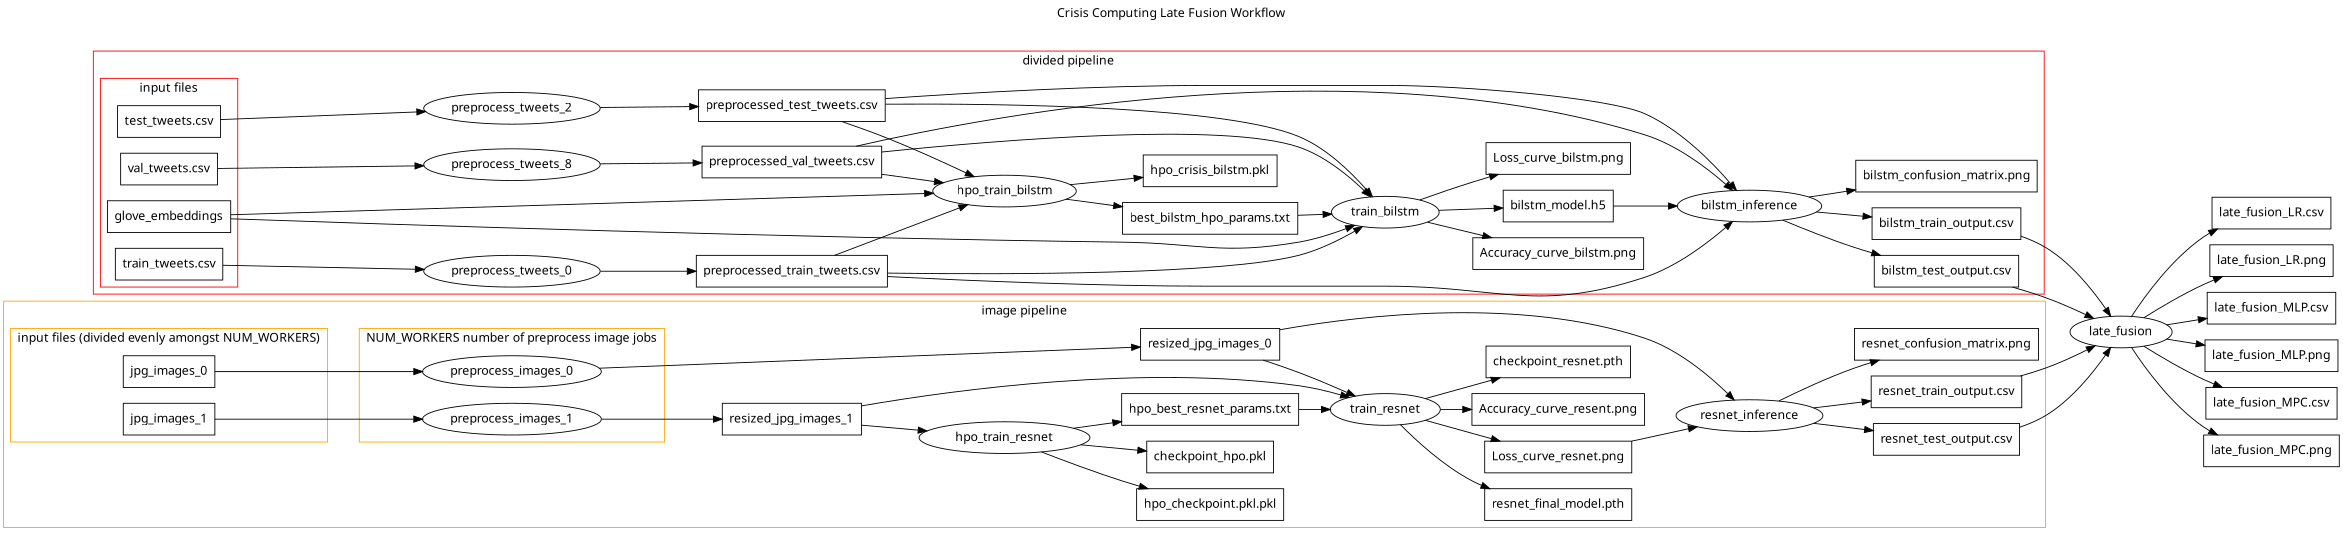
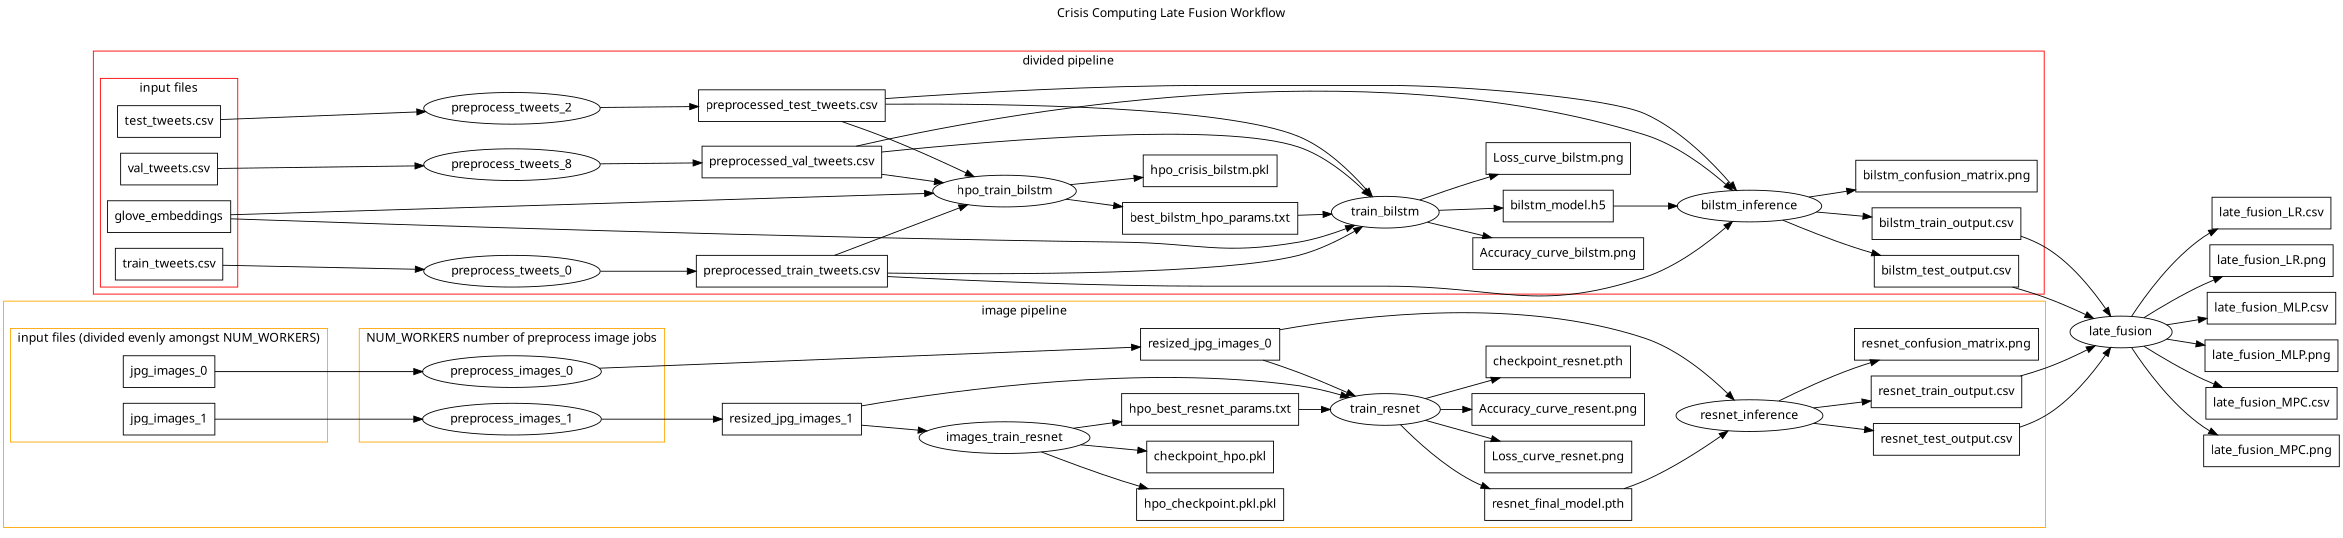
edge "Loss_curve_resnet.png" -> "resnet_inference": now "resnet_final_model.pth" -> "resnet_inference"
node "hpo_train_resnet": label "hpo_train_resnet" -> "images_train_resnet"
